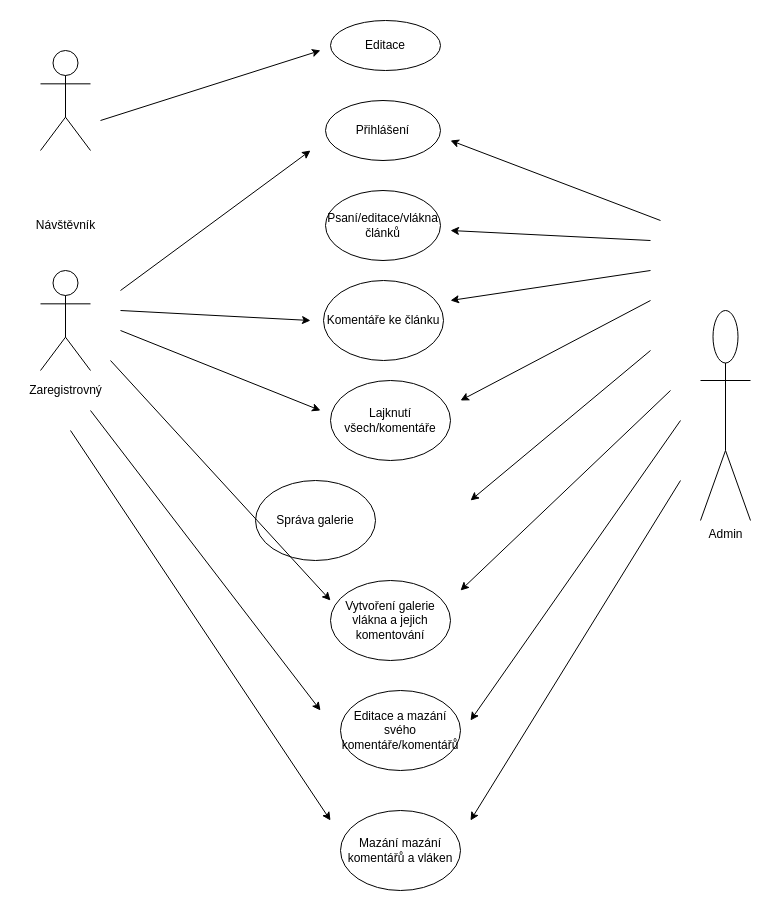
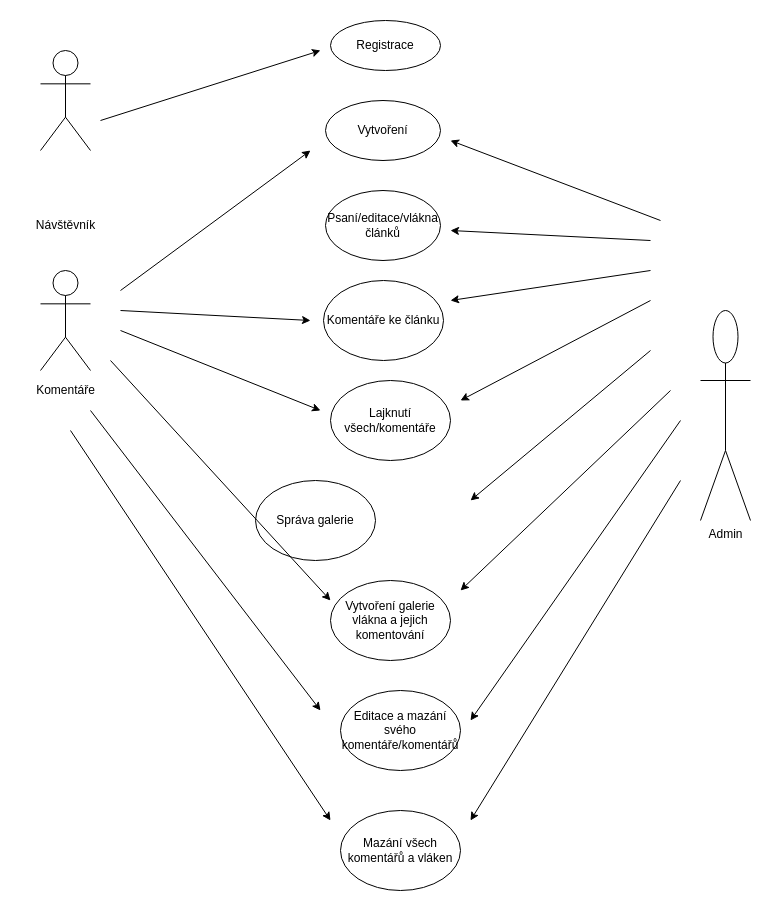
node "Editace": label "Editace" -> "Registrace"
node "Přihlášení": label "Přihlášení" -> "Vytvoření"
node "Zaregistrovný": label "Zaregistrovný" -> "Komentáře"
node "Mazání mazání komentářů a vláken": label "Mazání mazání komentářů a vláken" -> "Mazání všech komentářů a vláken"
